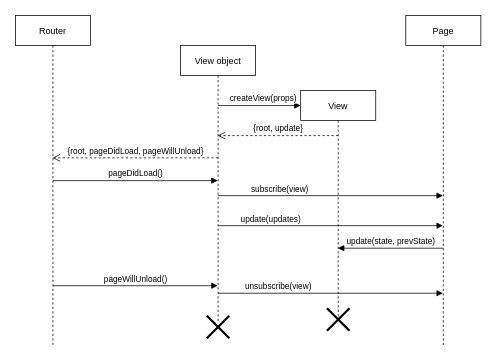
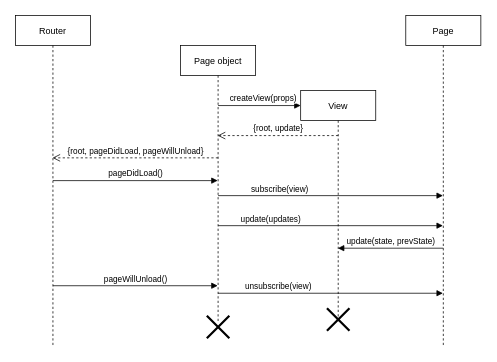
node "View object": label "View object" -> "Page object"
